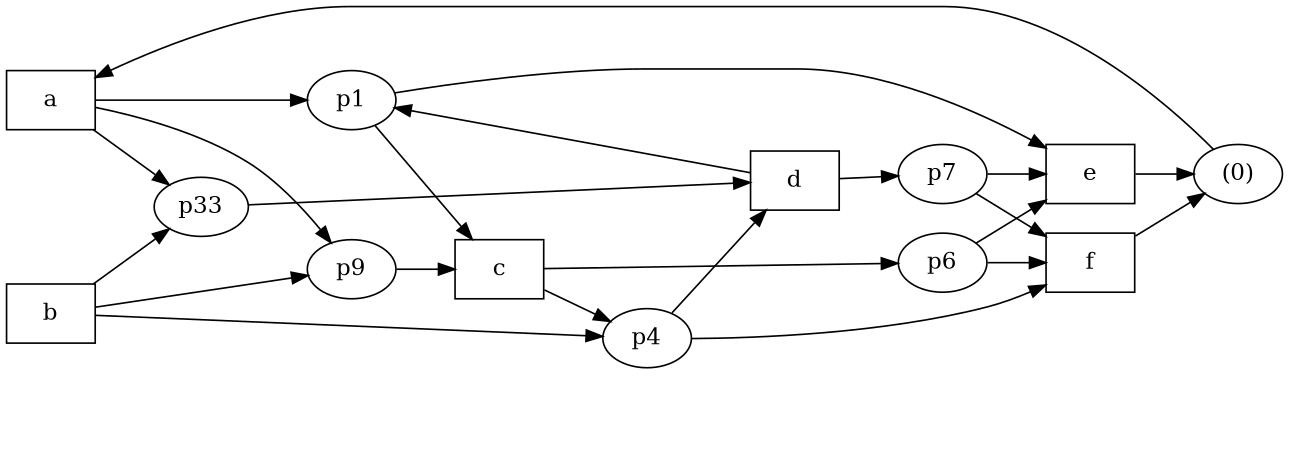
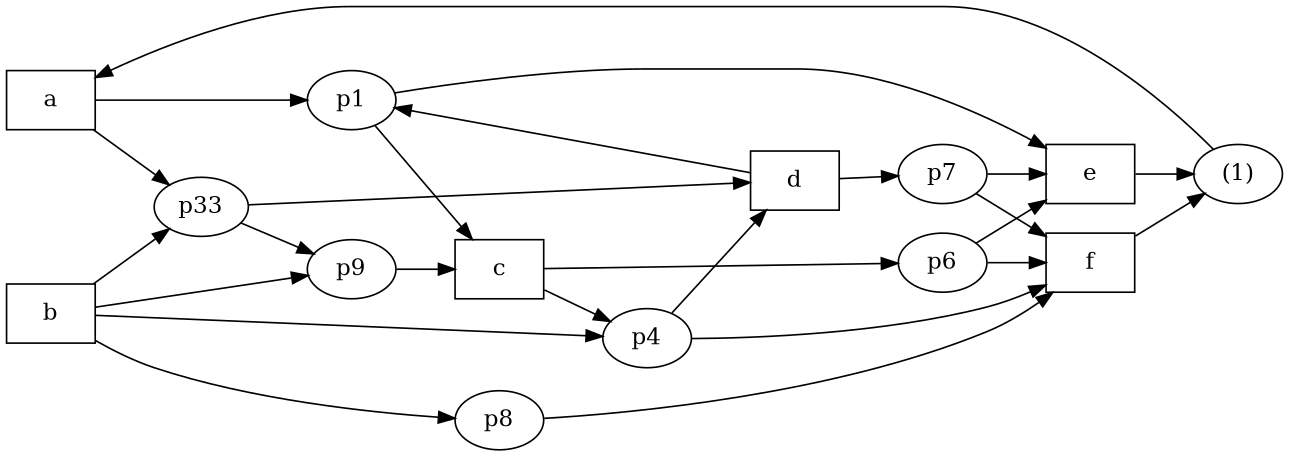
edge "a" -> "p9": now "p33" -> "p9"
node "(0)": label "(0)" -> "(1)"
node "p8": added
